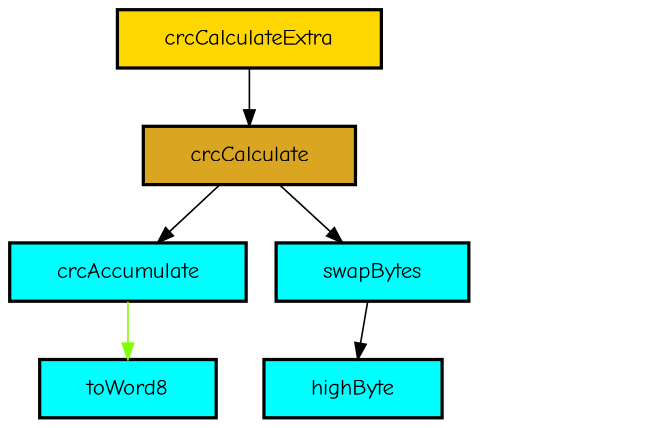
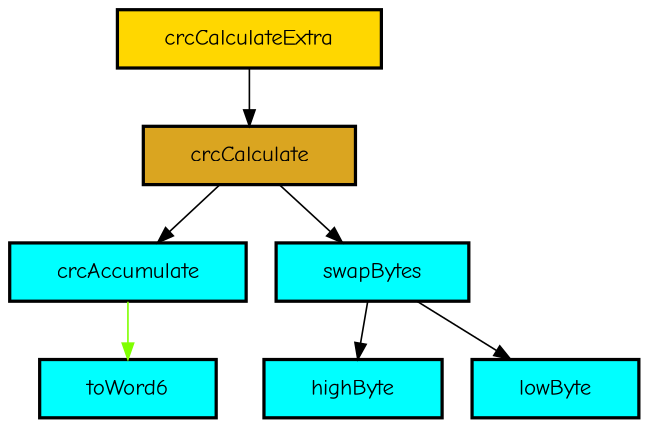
node "toWord8": label "toWord8" -> "toWord6"
node "lowByte": added
